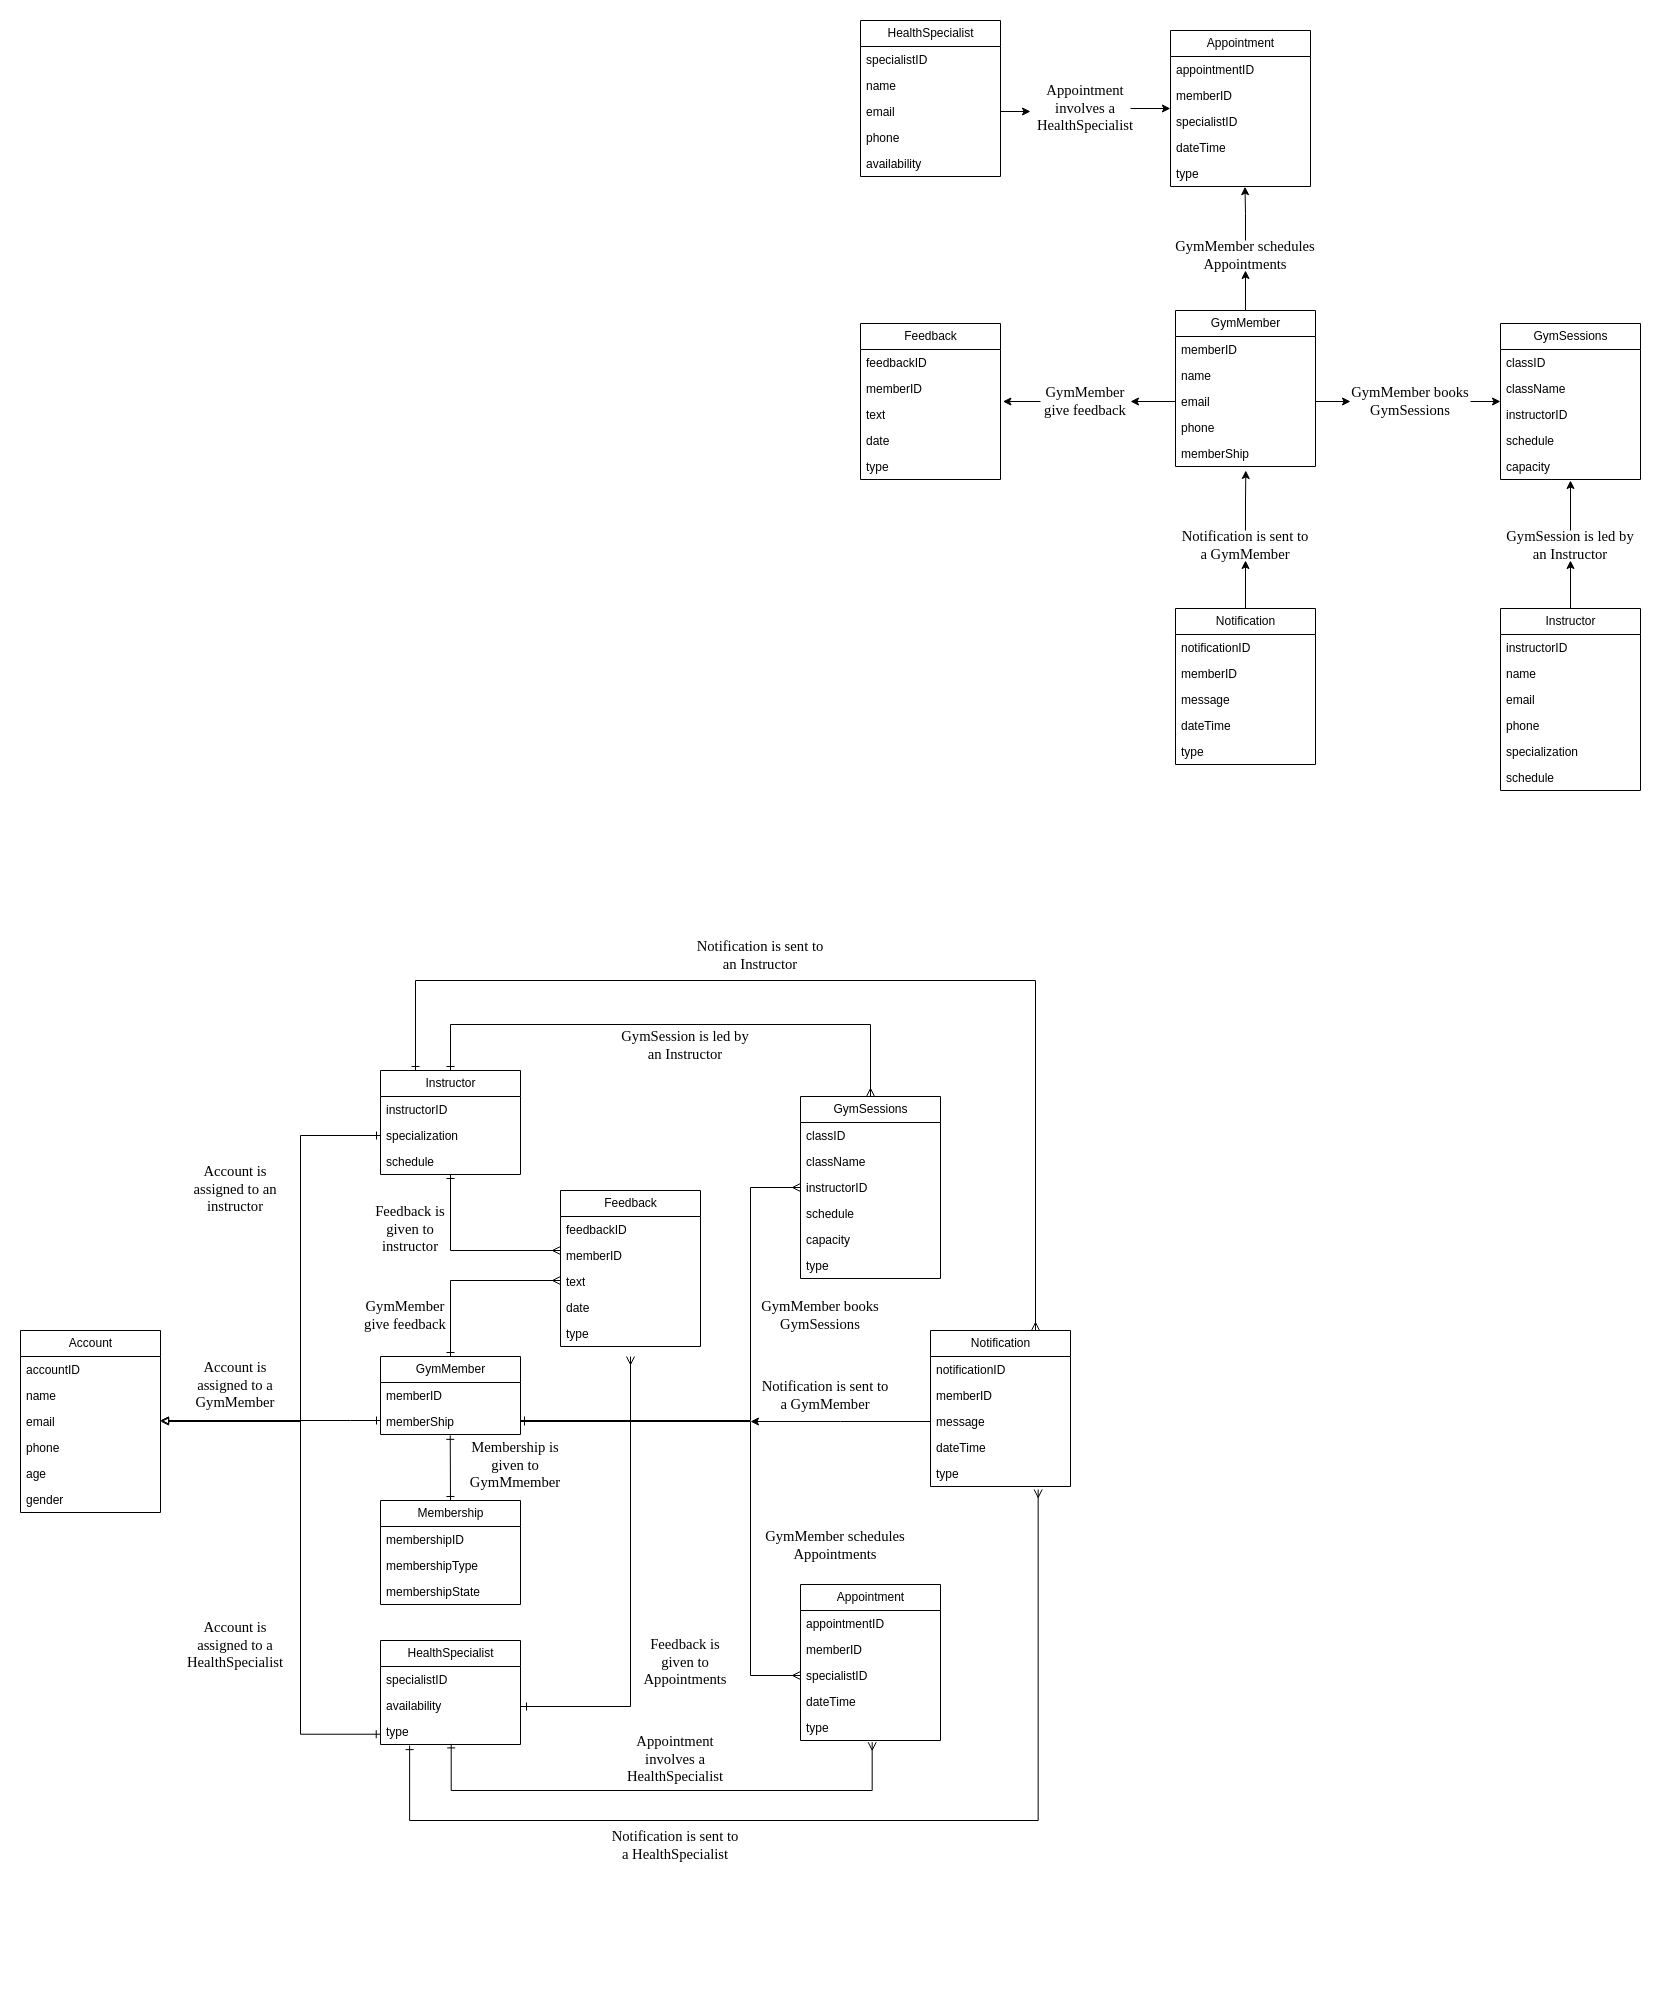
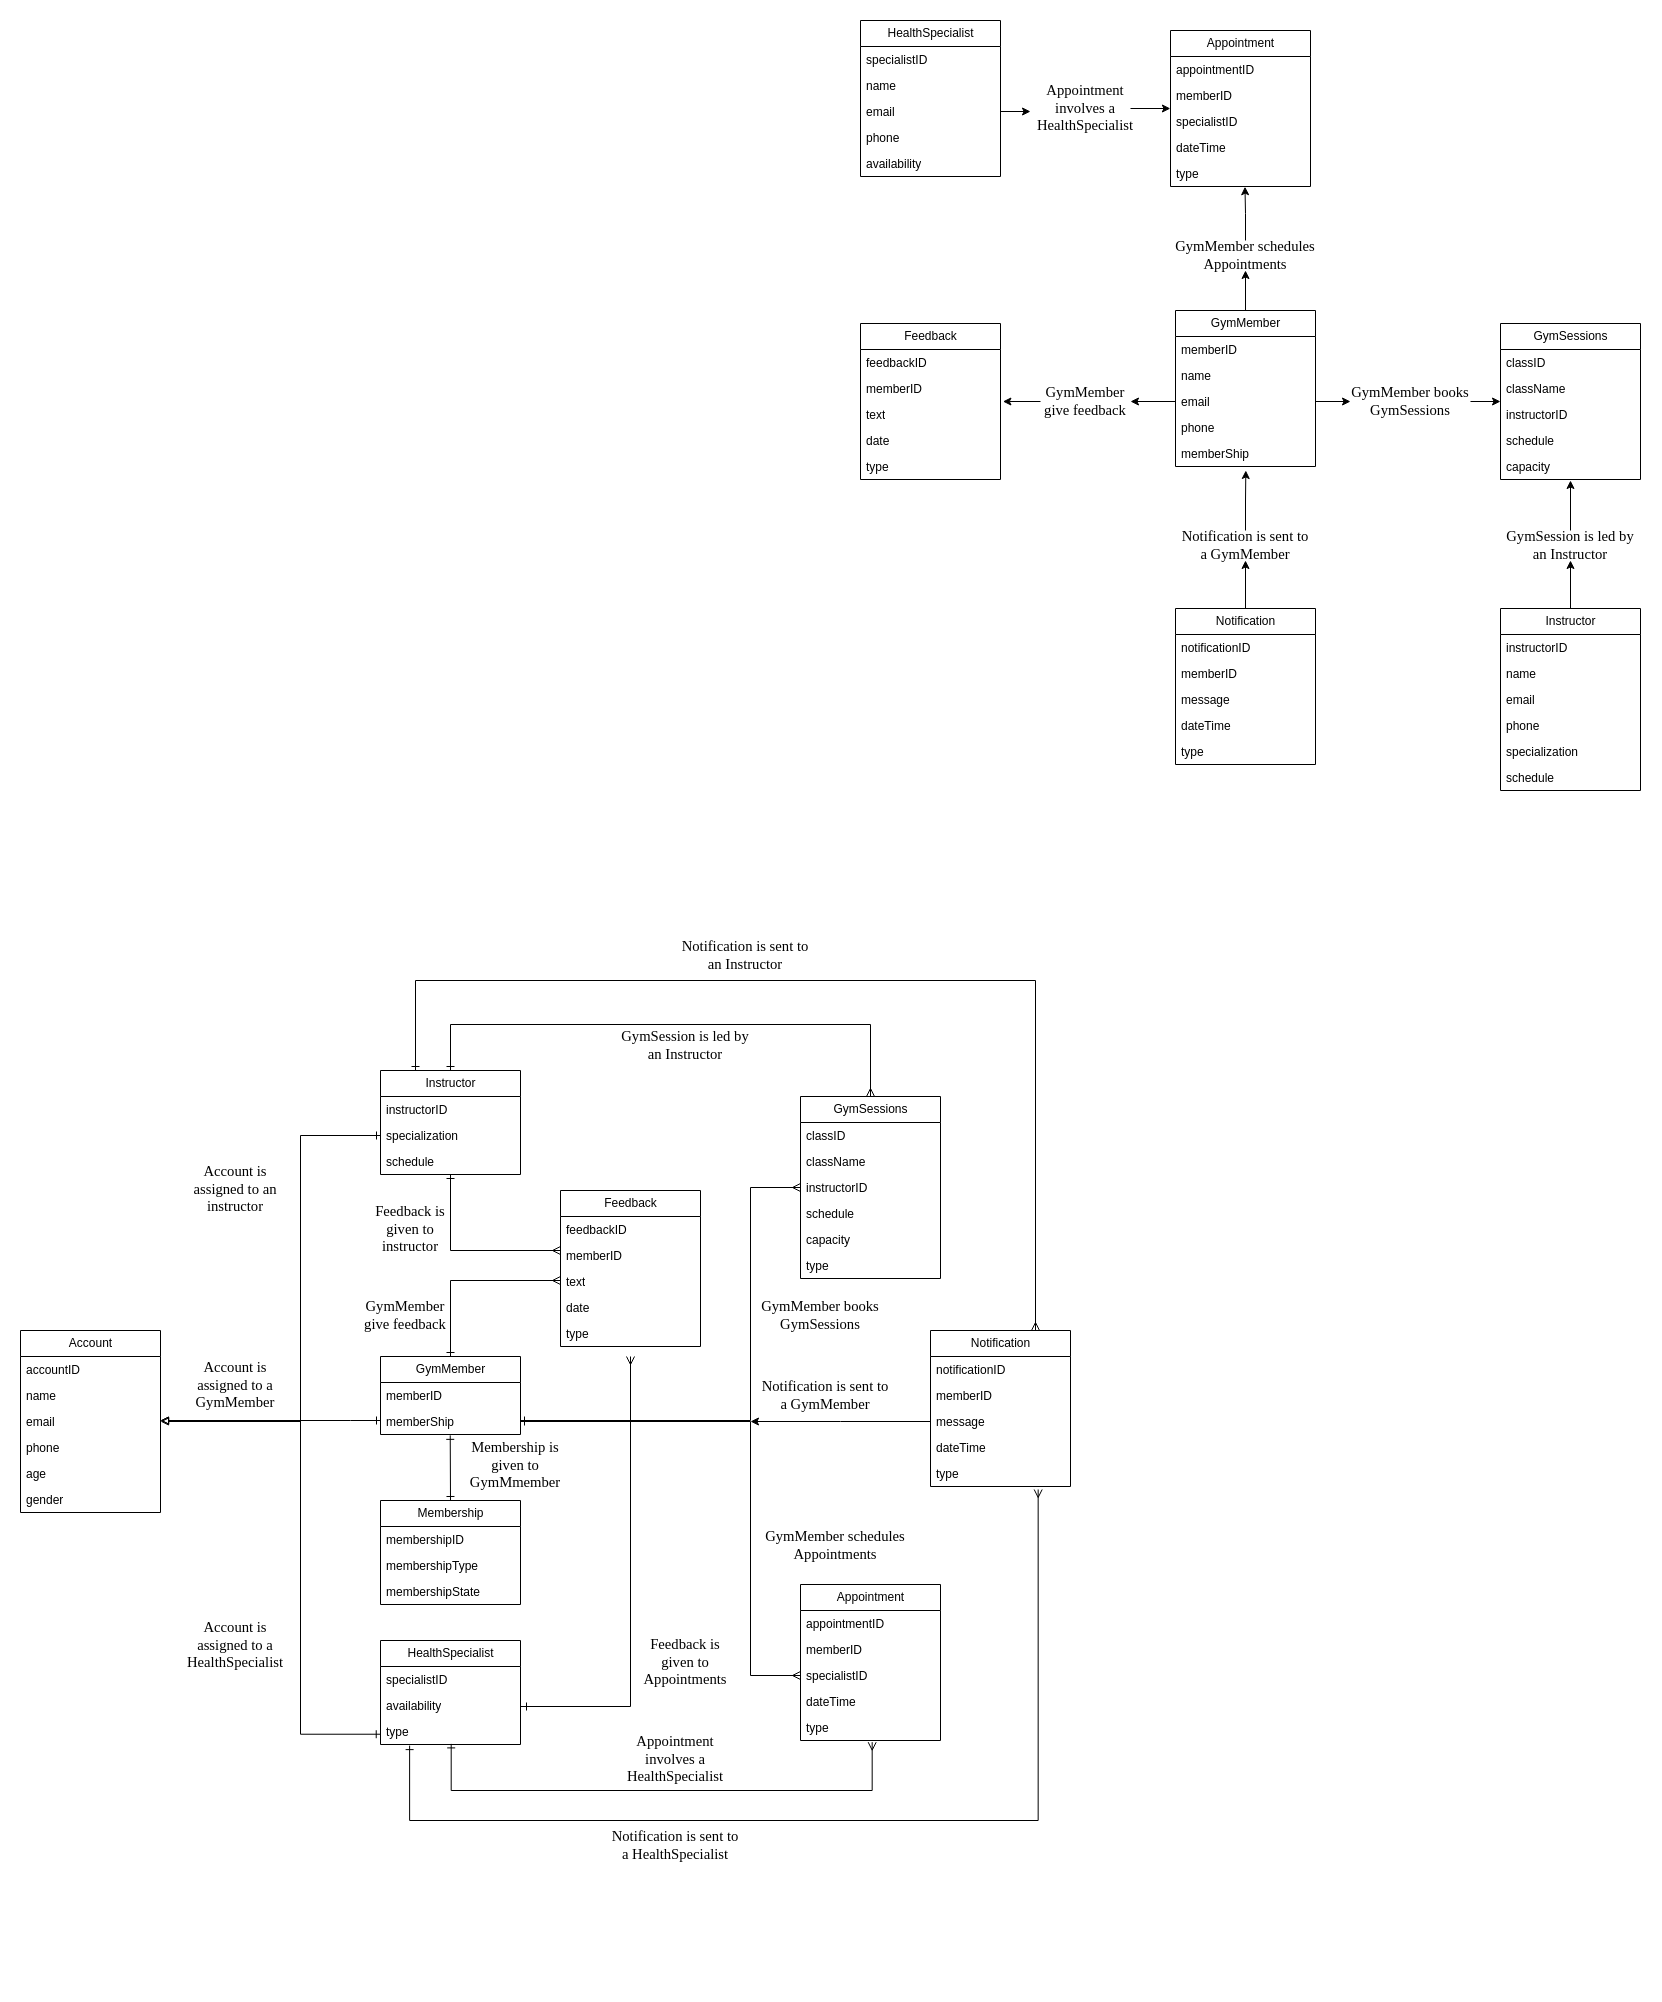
node "Notification is sent to an Instructor": moved (761, 956) -> (746, 956)
